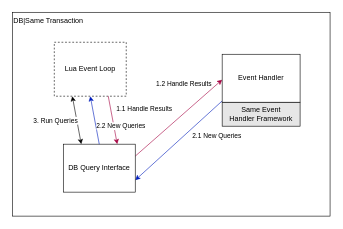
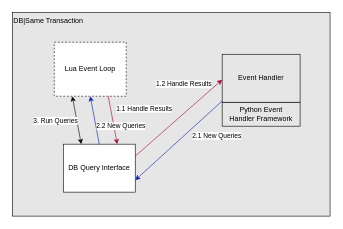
node "Event Handler": fillcolor #ffffff -> #e6e6e6
node "DB|Same Transaction": fillcolor #ffffff -> #e6e6e6
node "Same Event Handler Framework": label "Same Event Handler Framework" -> "Python Event Handler Framework"
